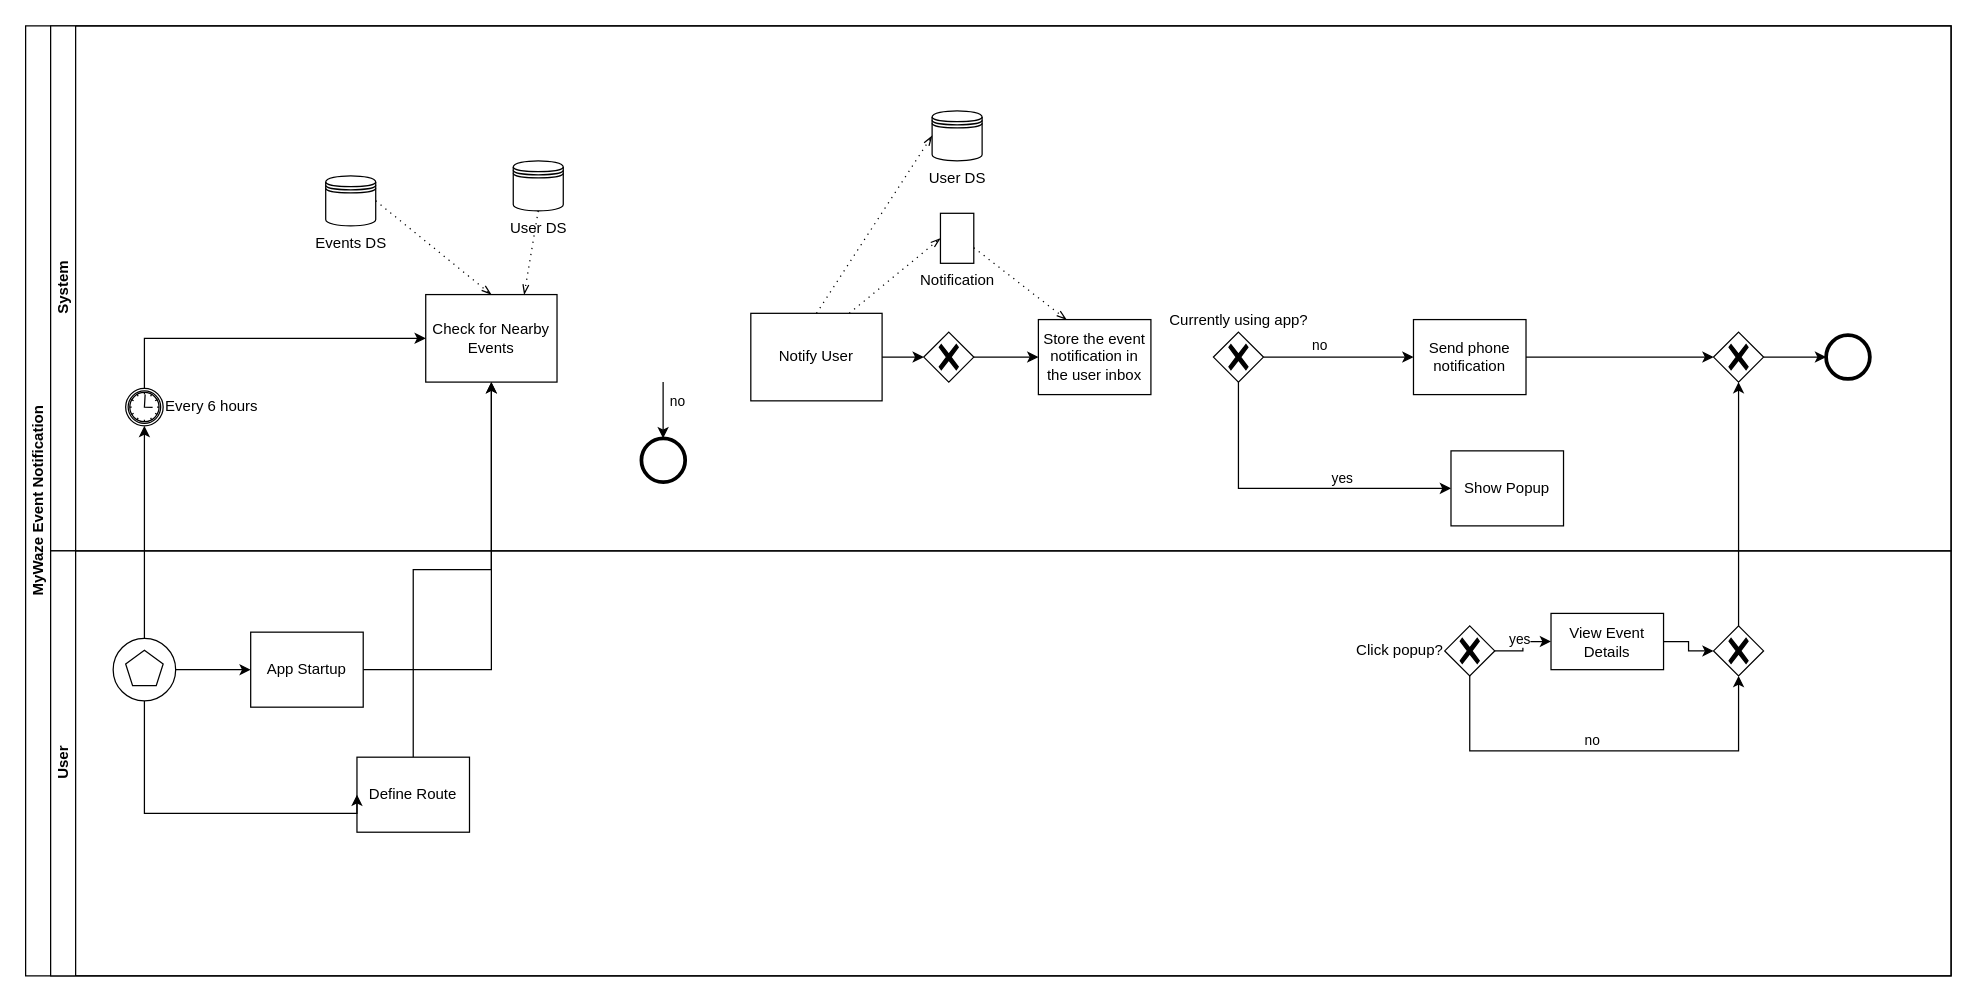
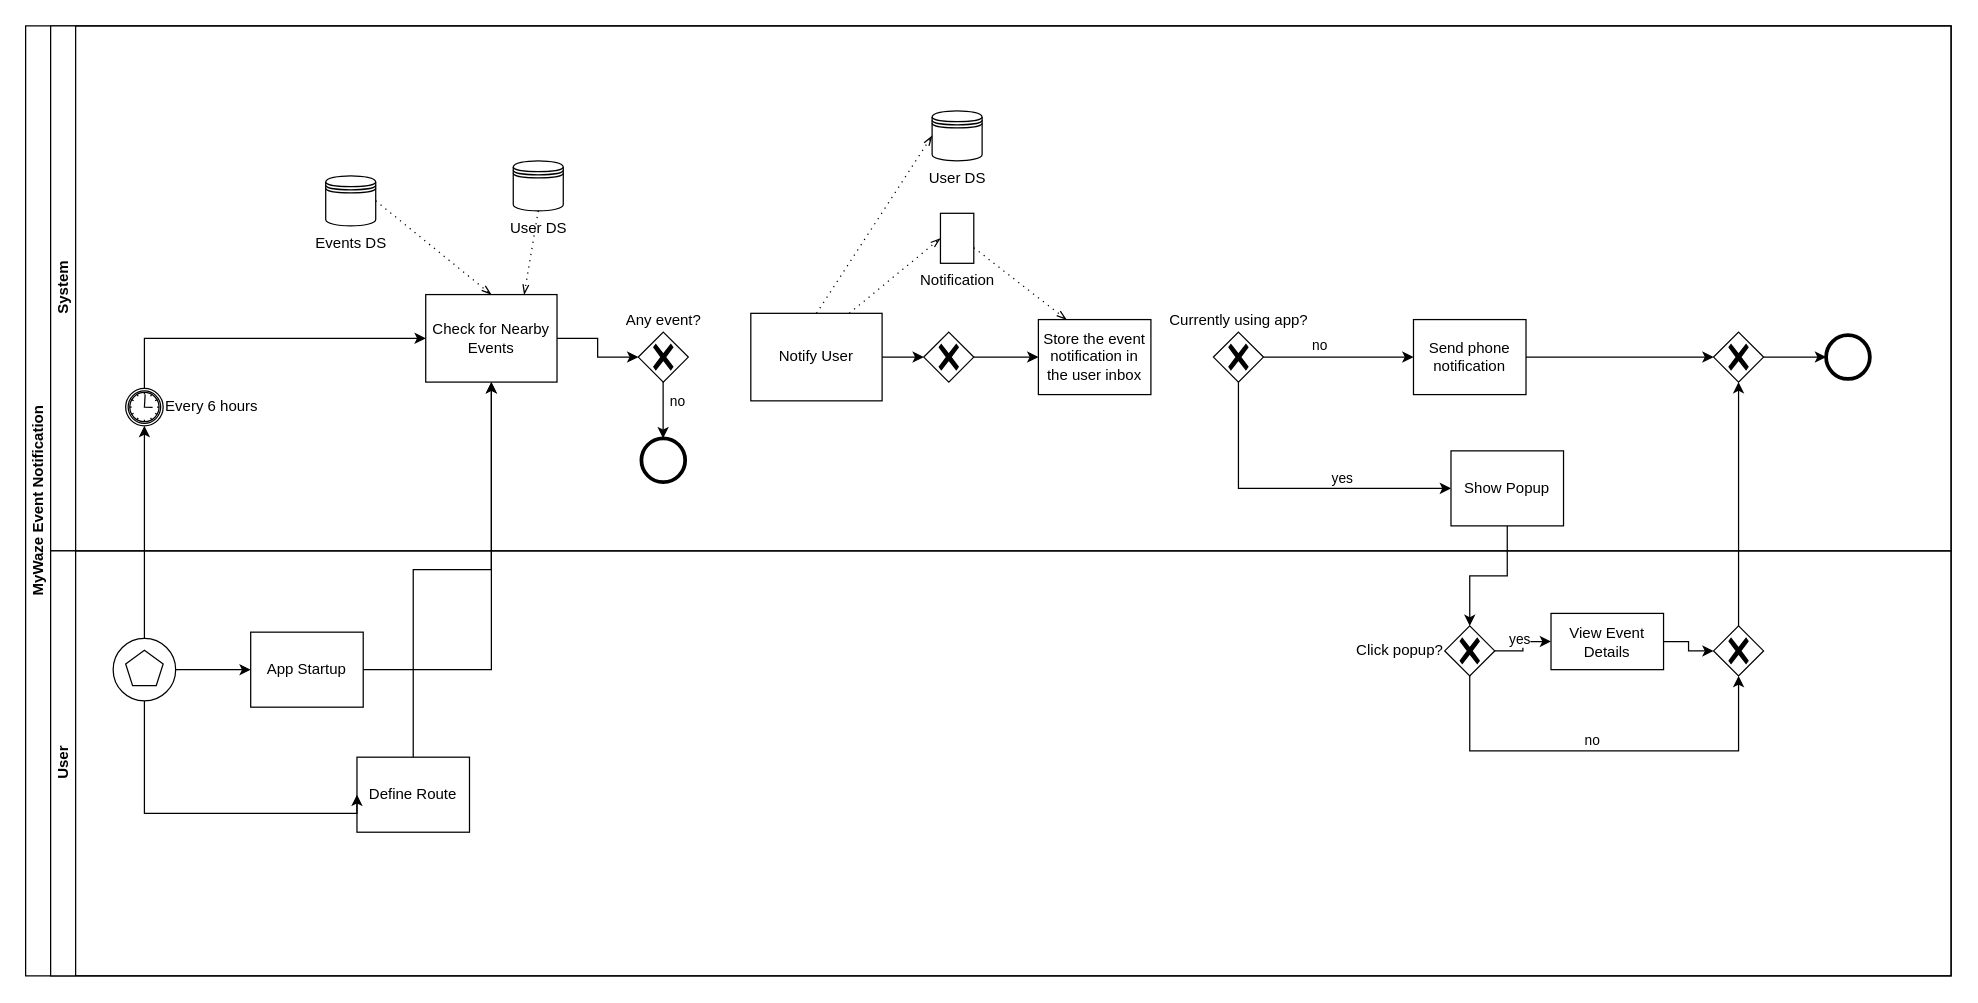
edge "Check for Nearby Events" -> "Any event?": added
node "Any event?": added
edge "Show Popup" -> "Click popup?": added
